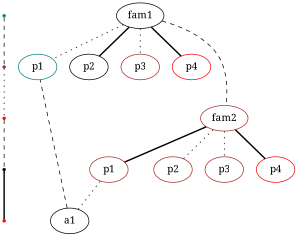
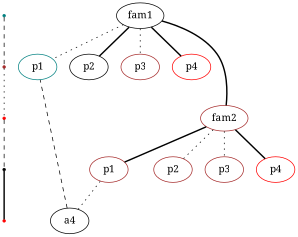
edge "fam1" -- "fam2": style dashed -> bold
node "a1": label "a1" -> "a4"
